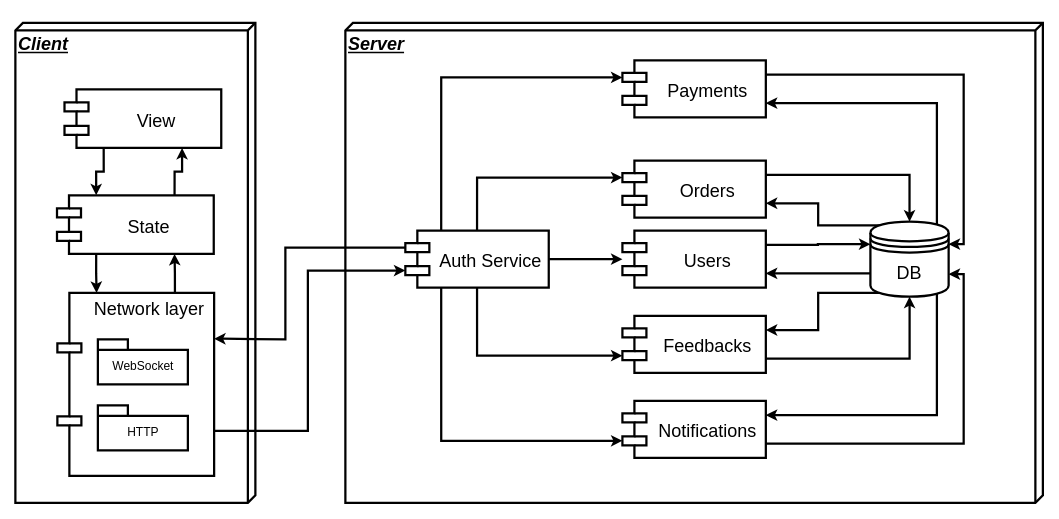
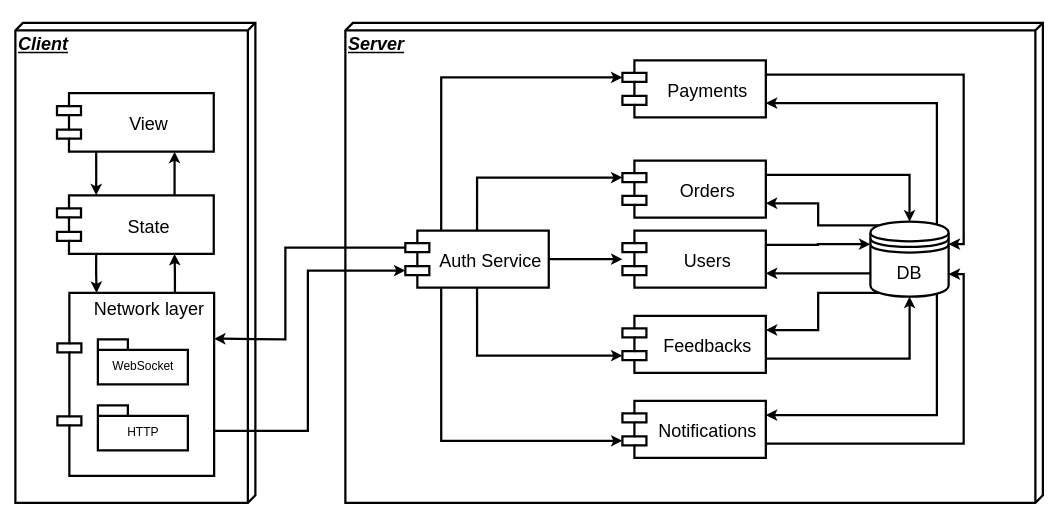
node "View": moved (143, 119) -> (135, 122)
